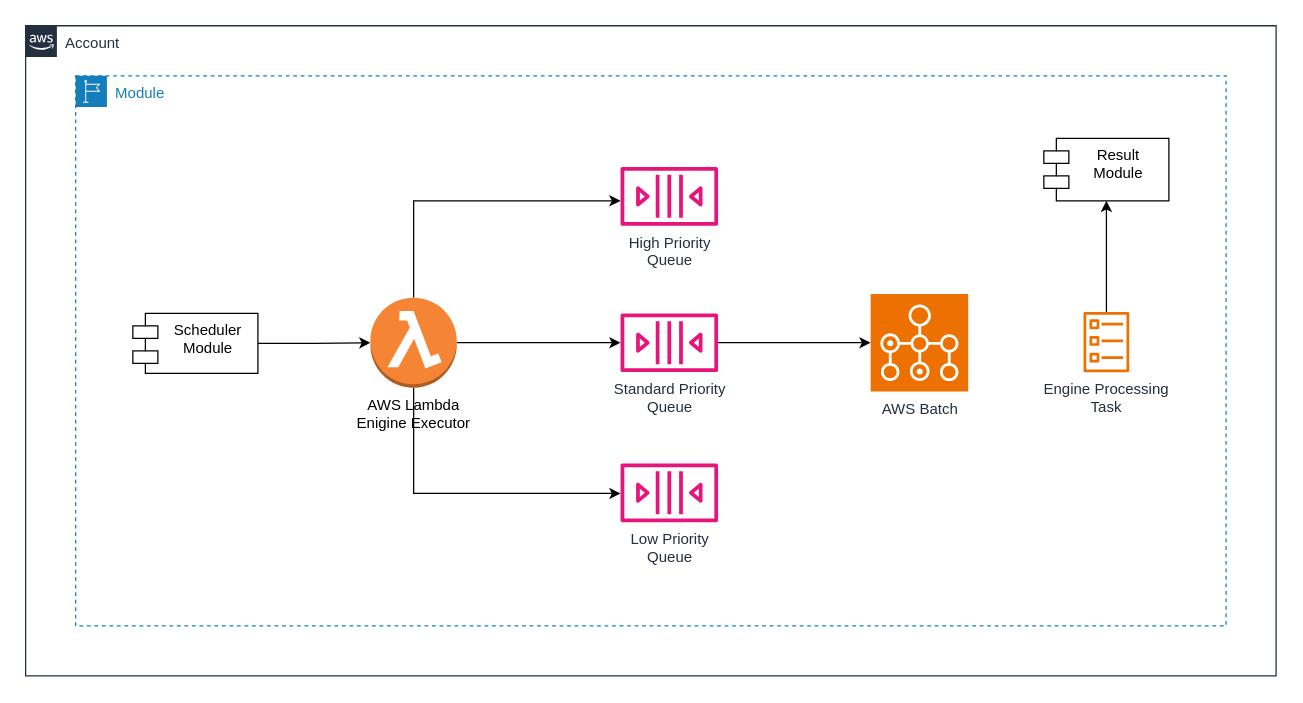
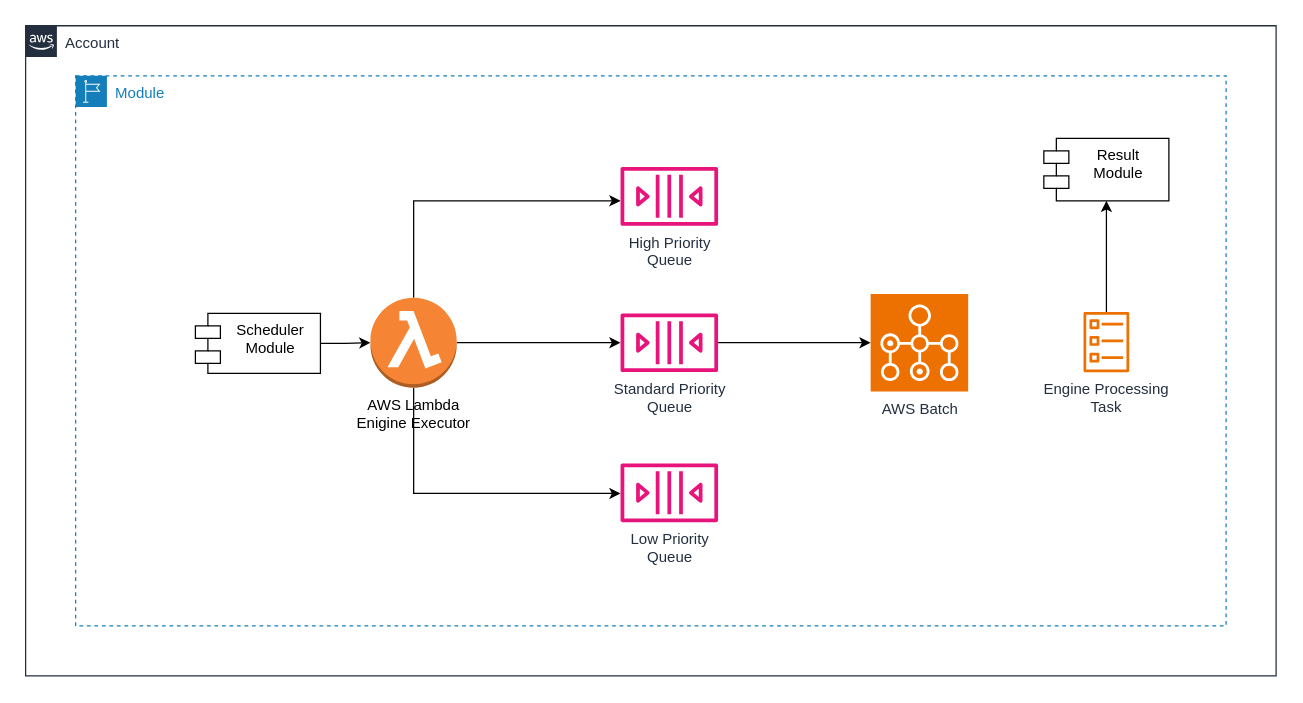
node "Scheduler Module": moved (195, 343) -> (258, 343)
